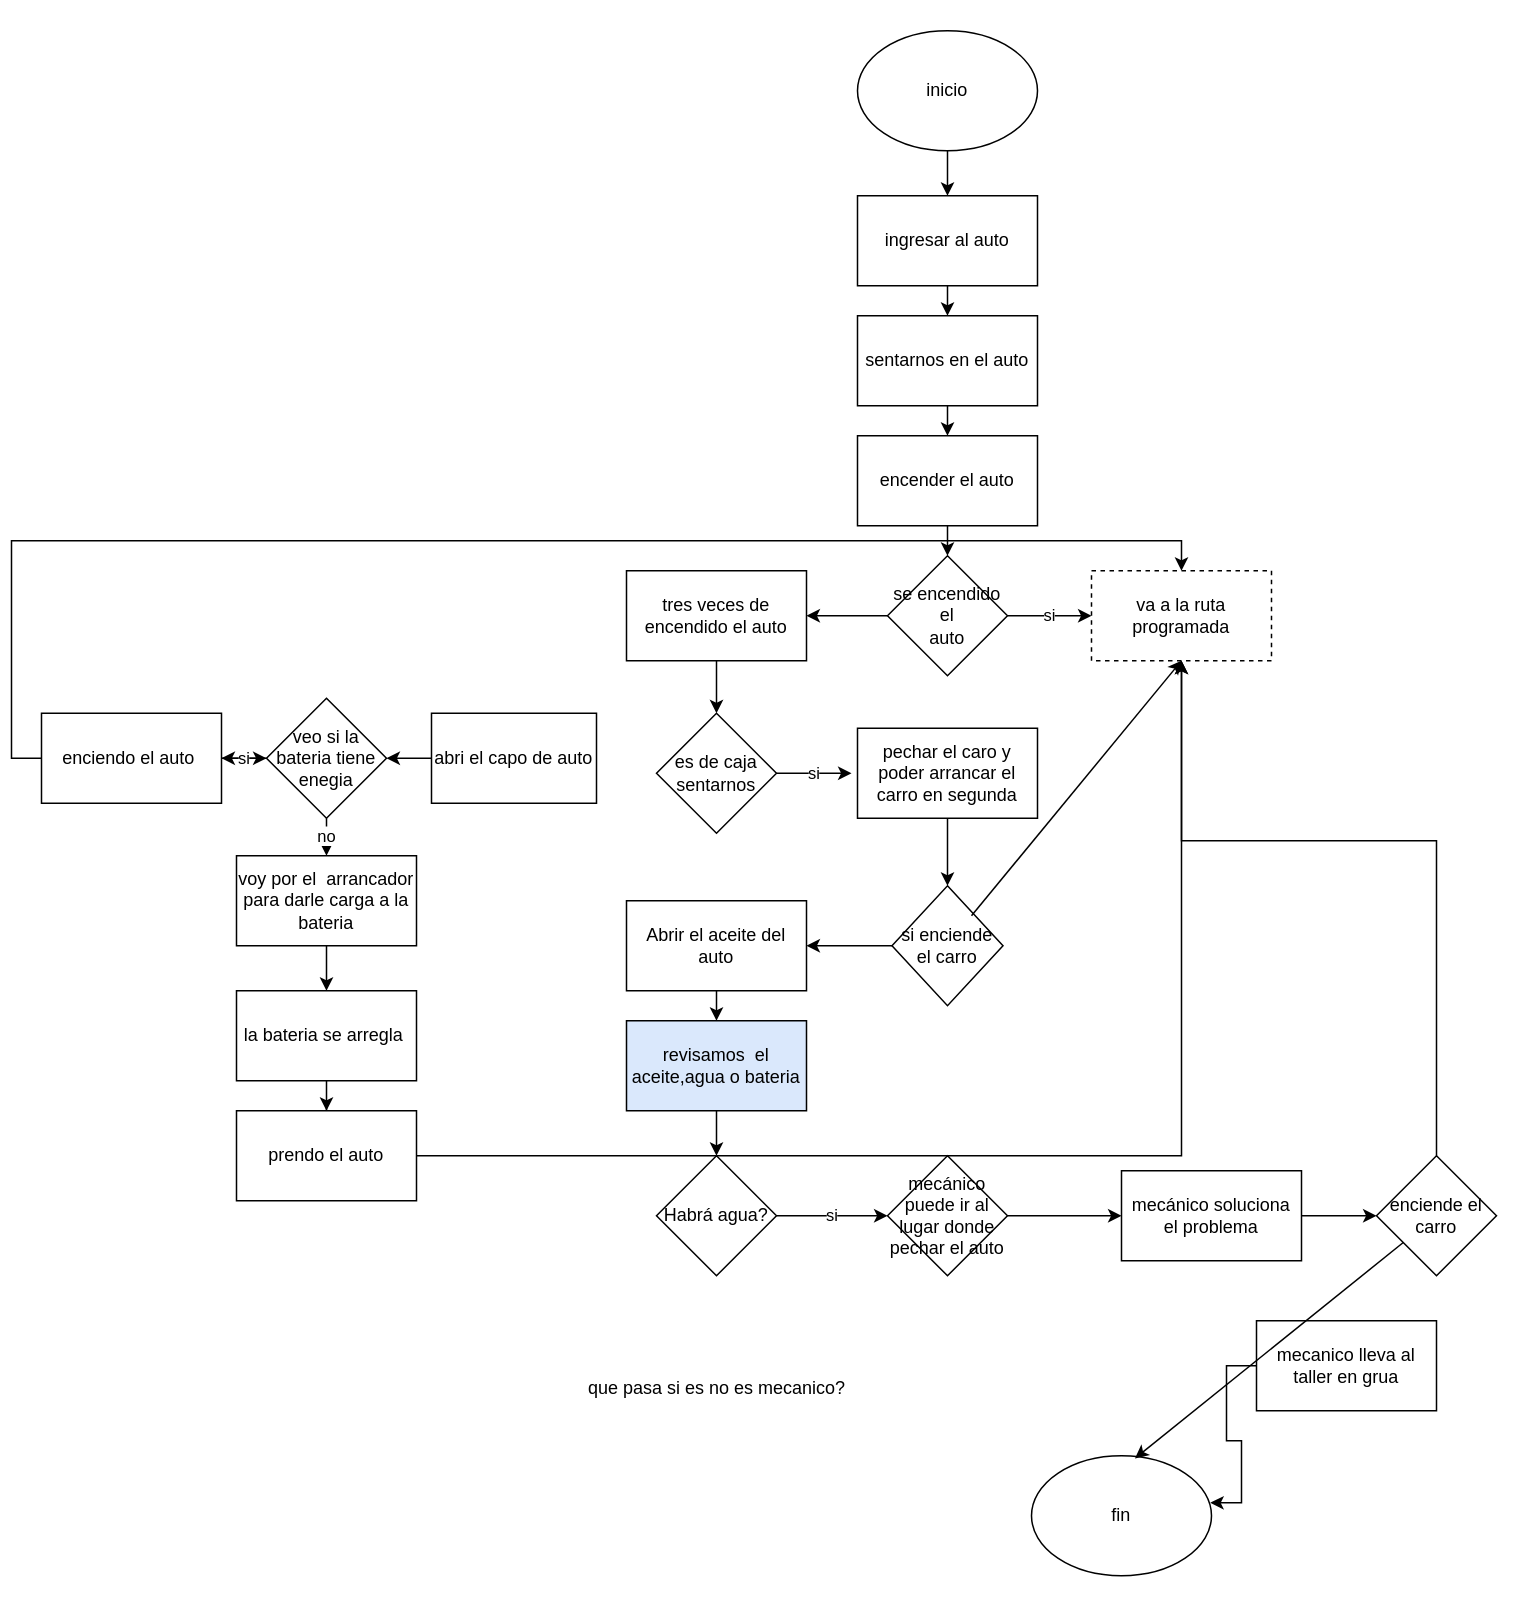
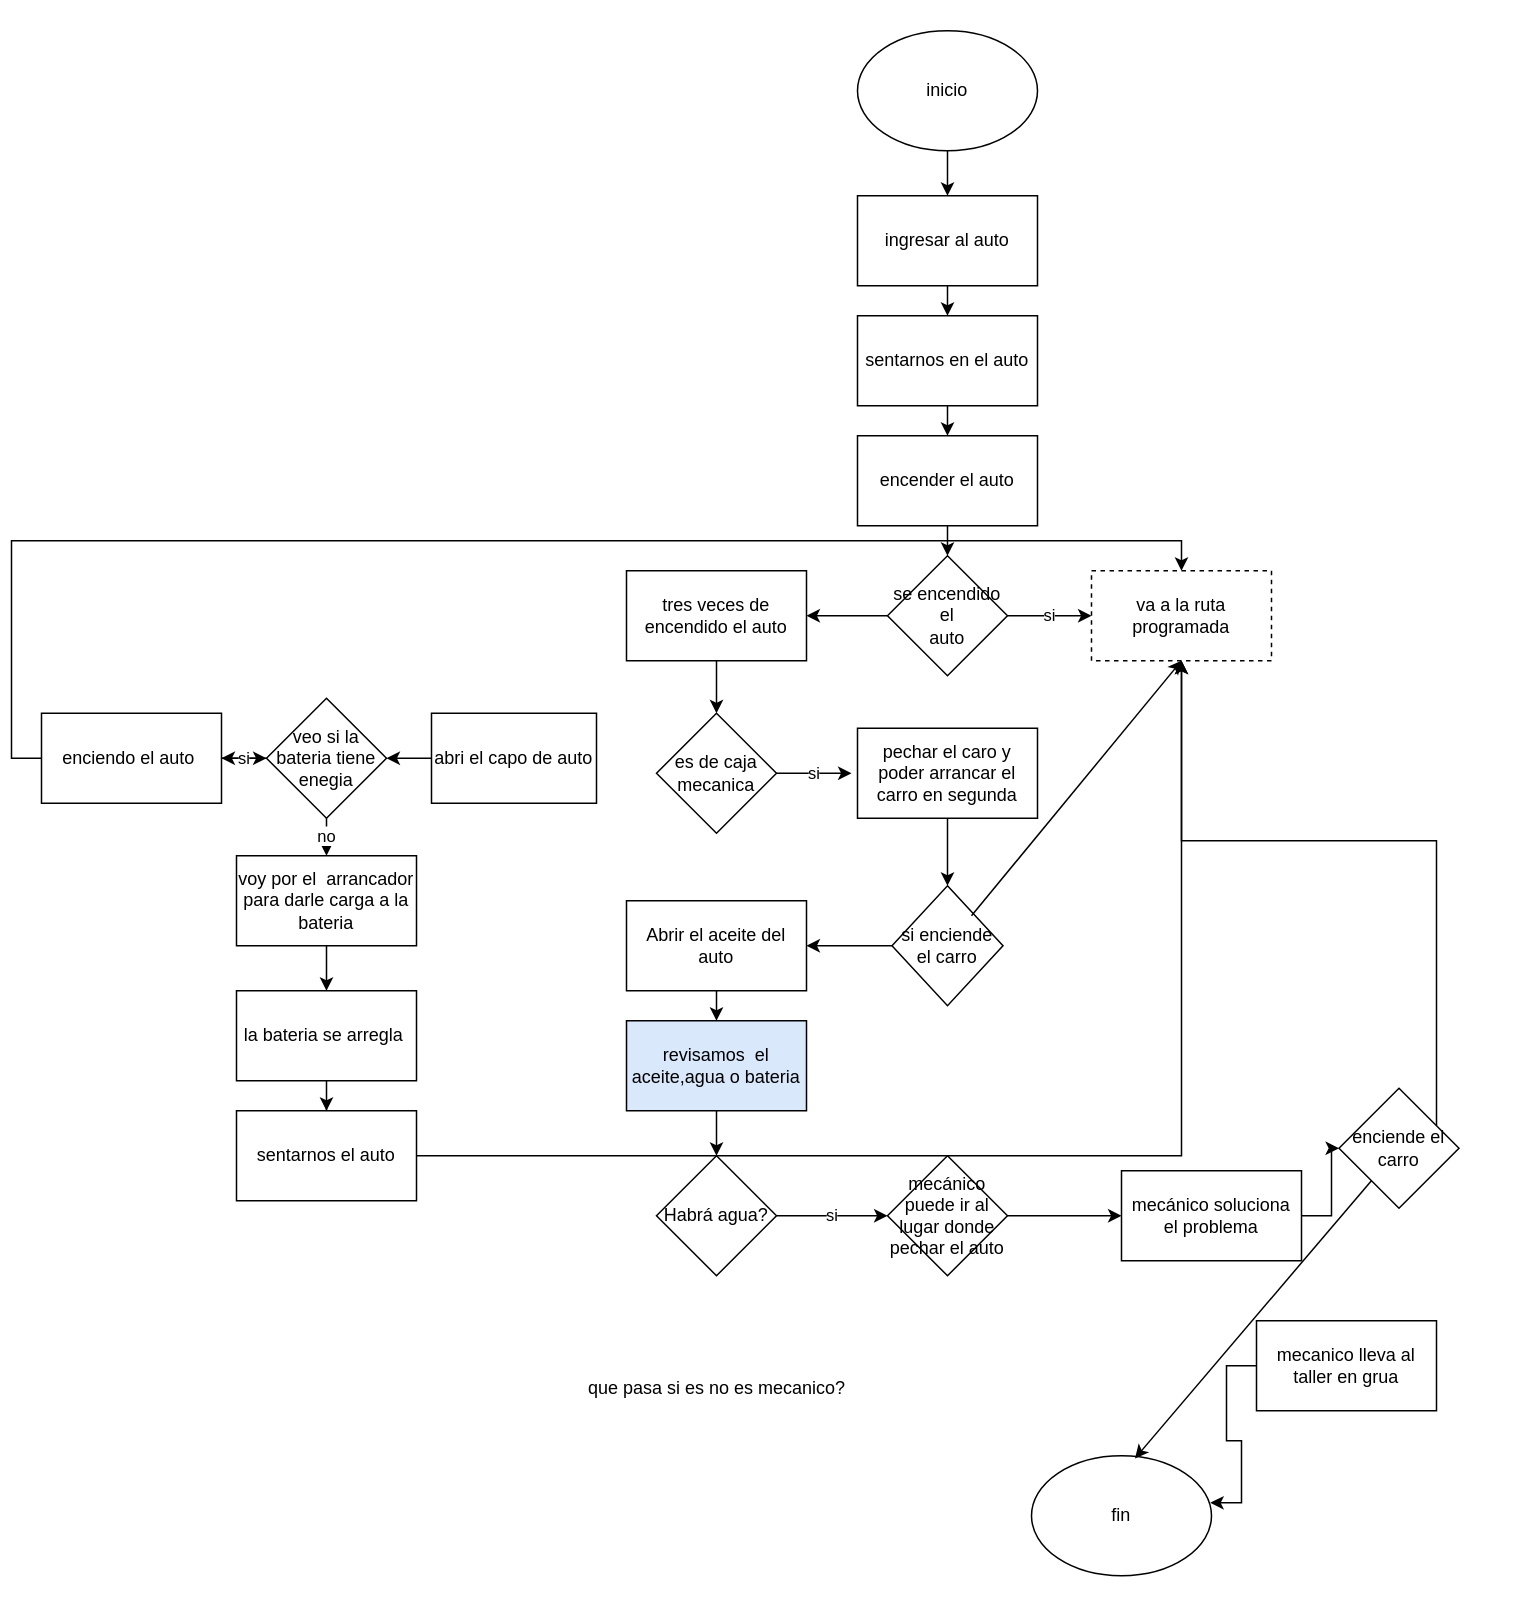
node "es de caja sentarnos": label "es de caja sentarnos" -> "es de caja mecanica"
node "prendo el auto": label "prendo el auto" -> "sentarnos el auto"
node "enciende el carro": moved (1436, 1216) -> (1399, 1148)
